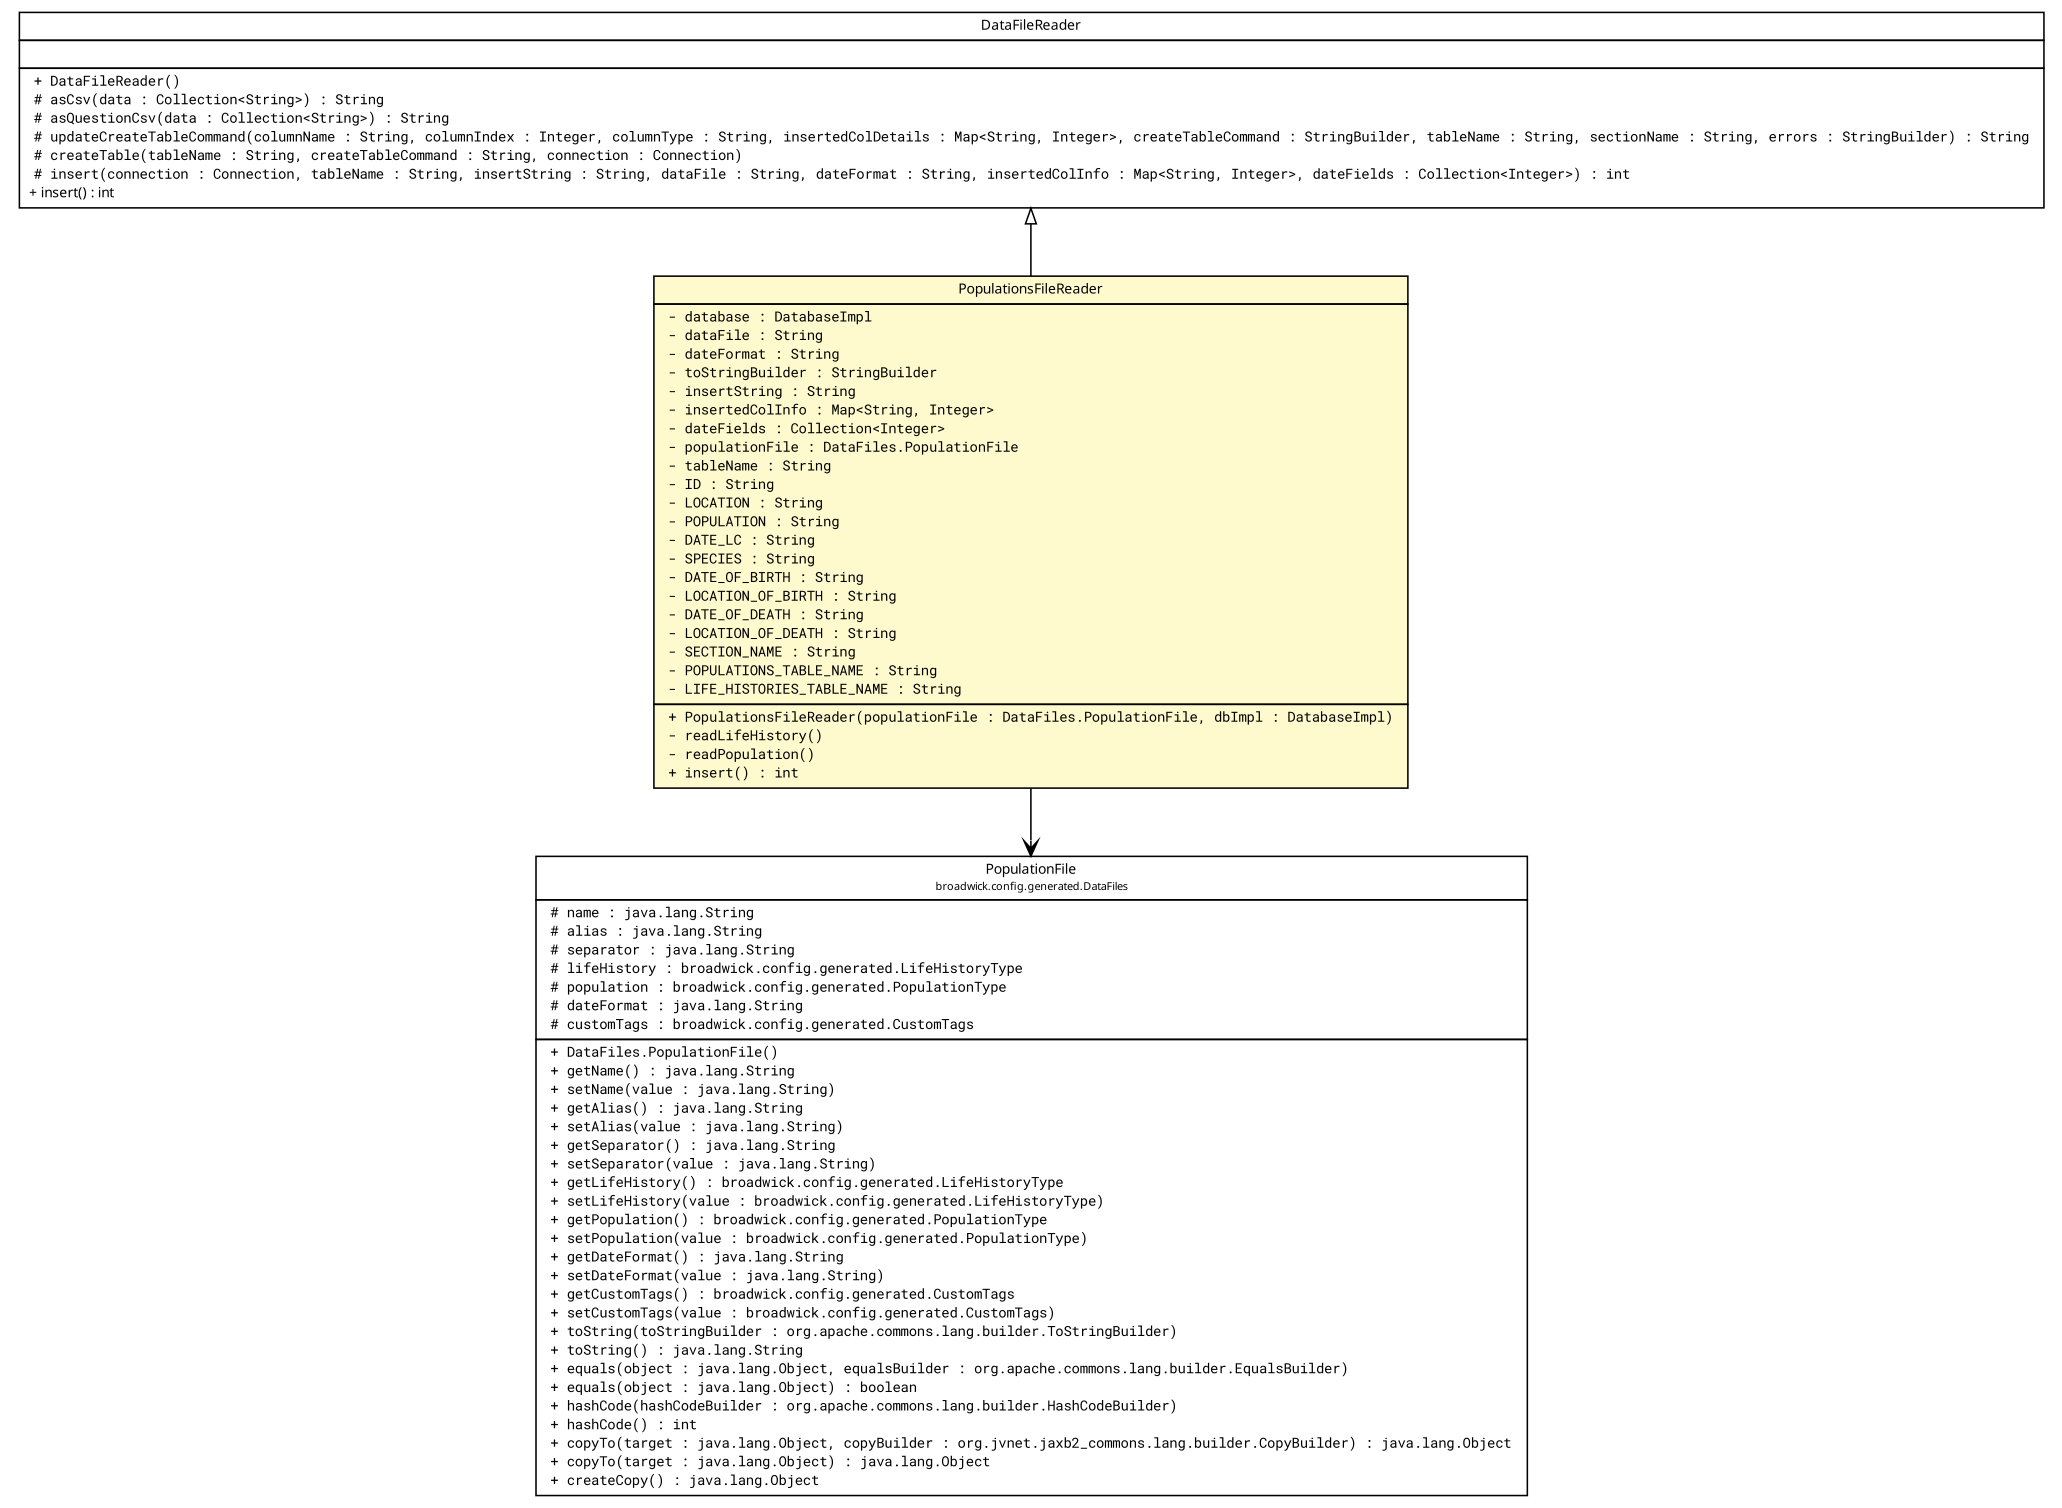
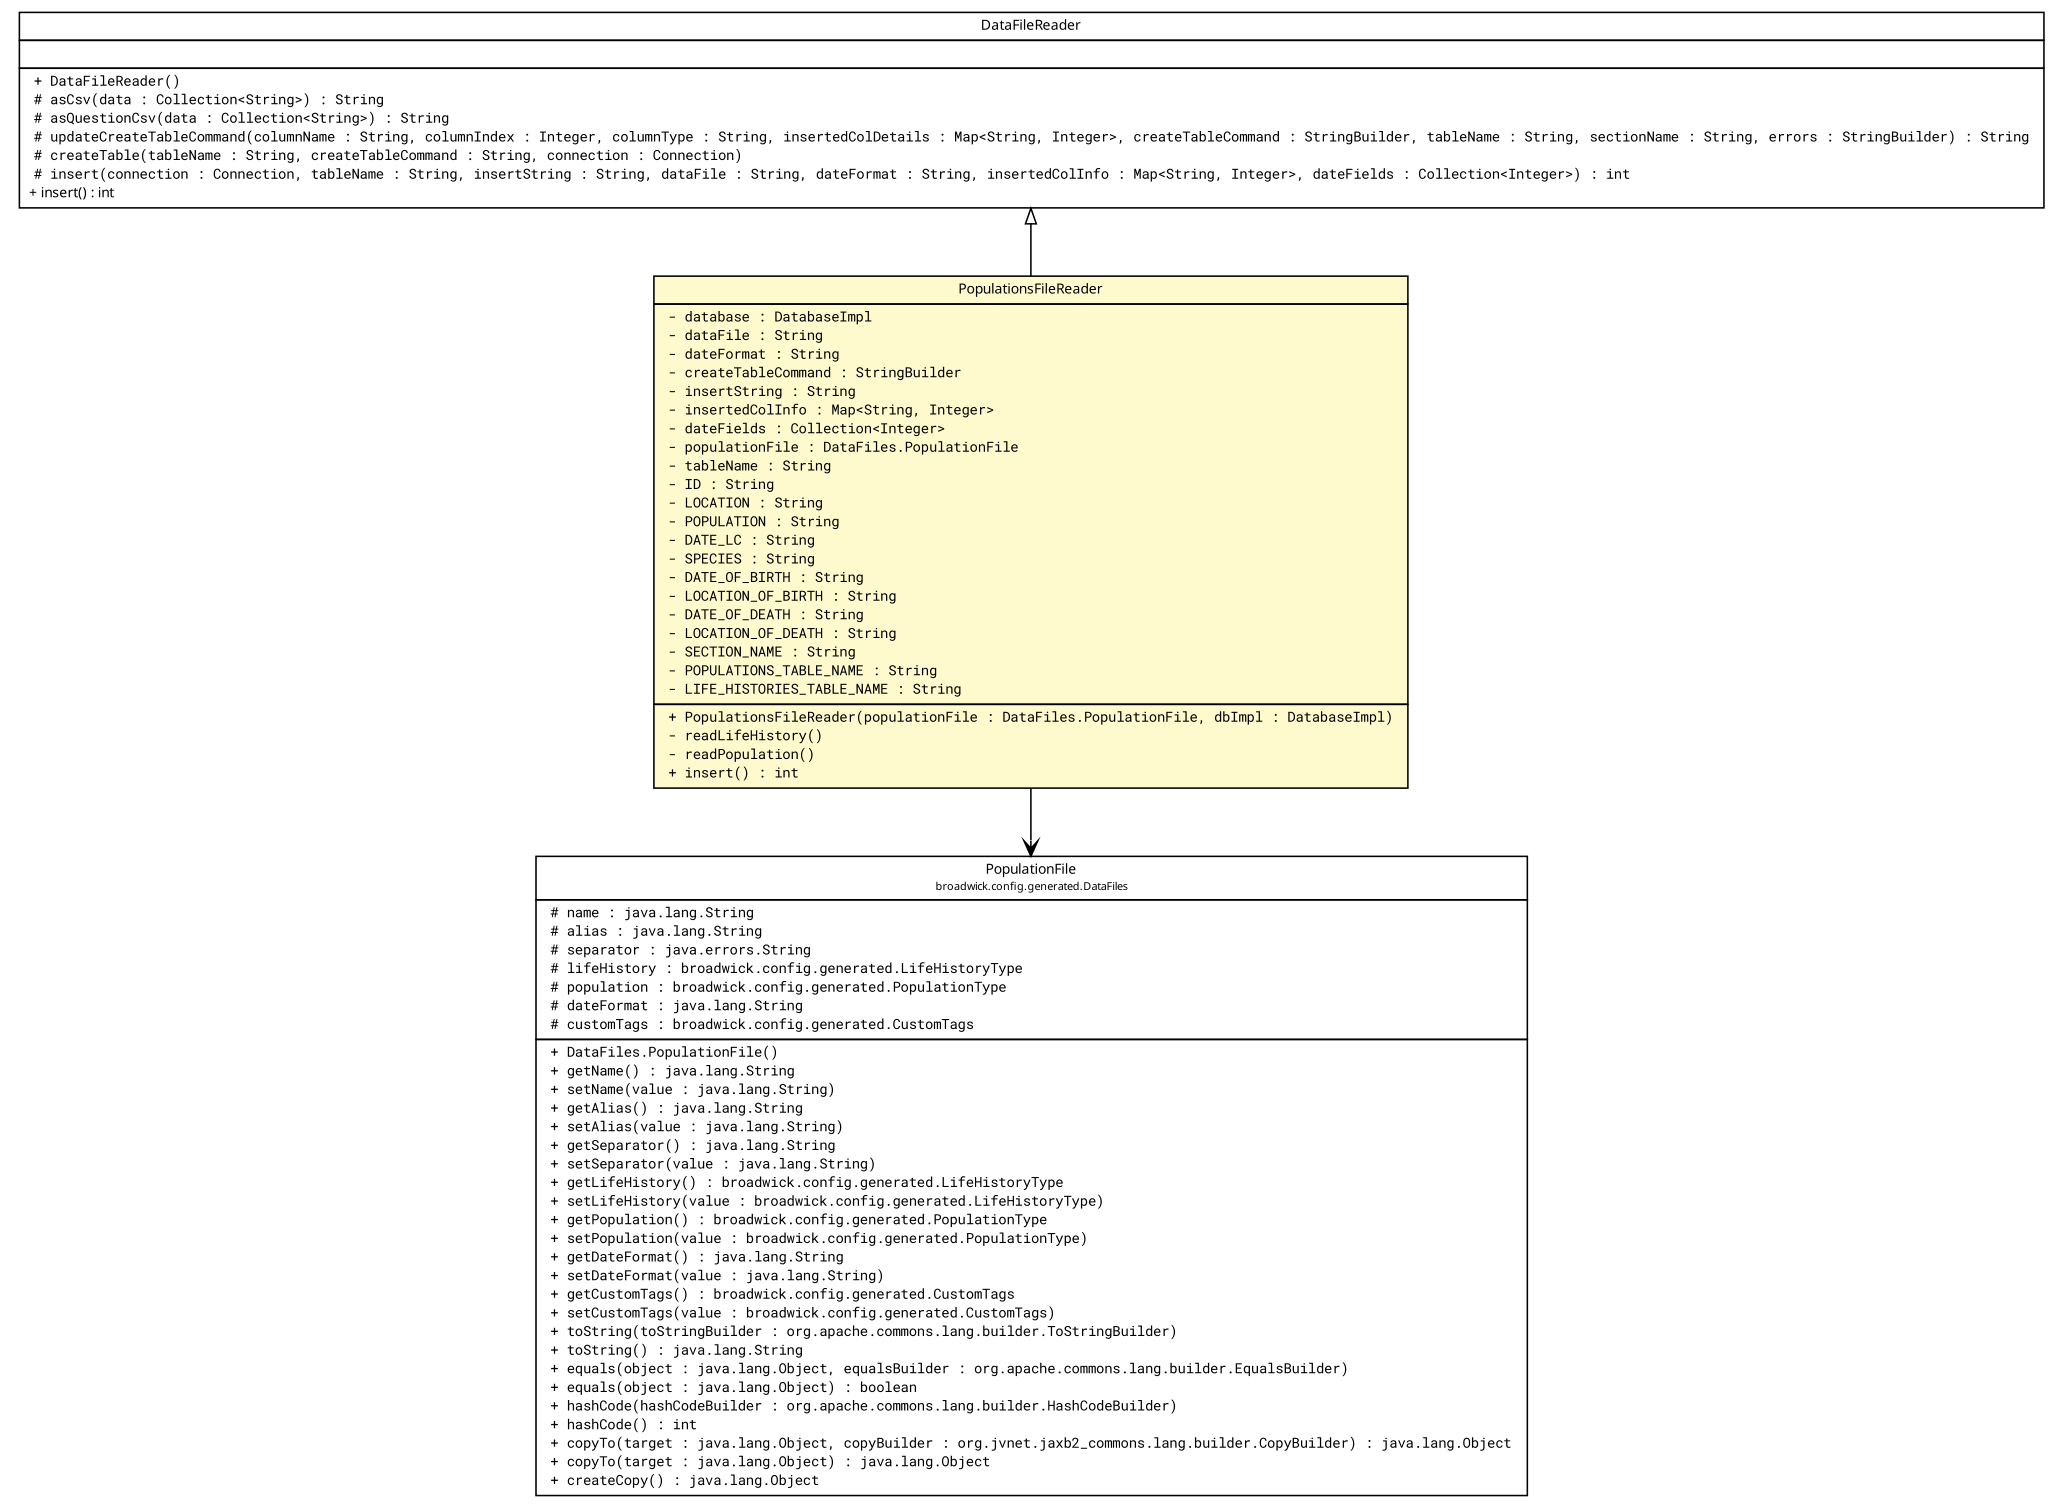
node "PopulationsFileReader": text "- toStringBuilder : StringBuilder" -> "- createTableCommand : StringBuilder"
node "PopulationFile": text "# separator : java.lang.String" -> "# separator : java.errors.String"
